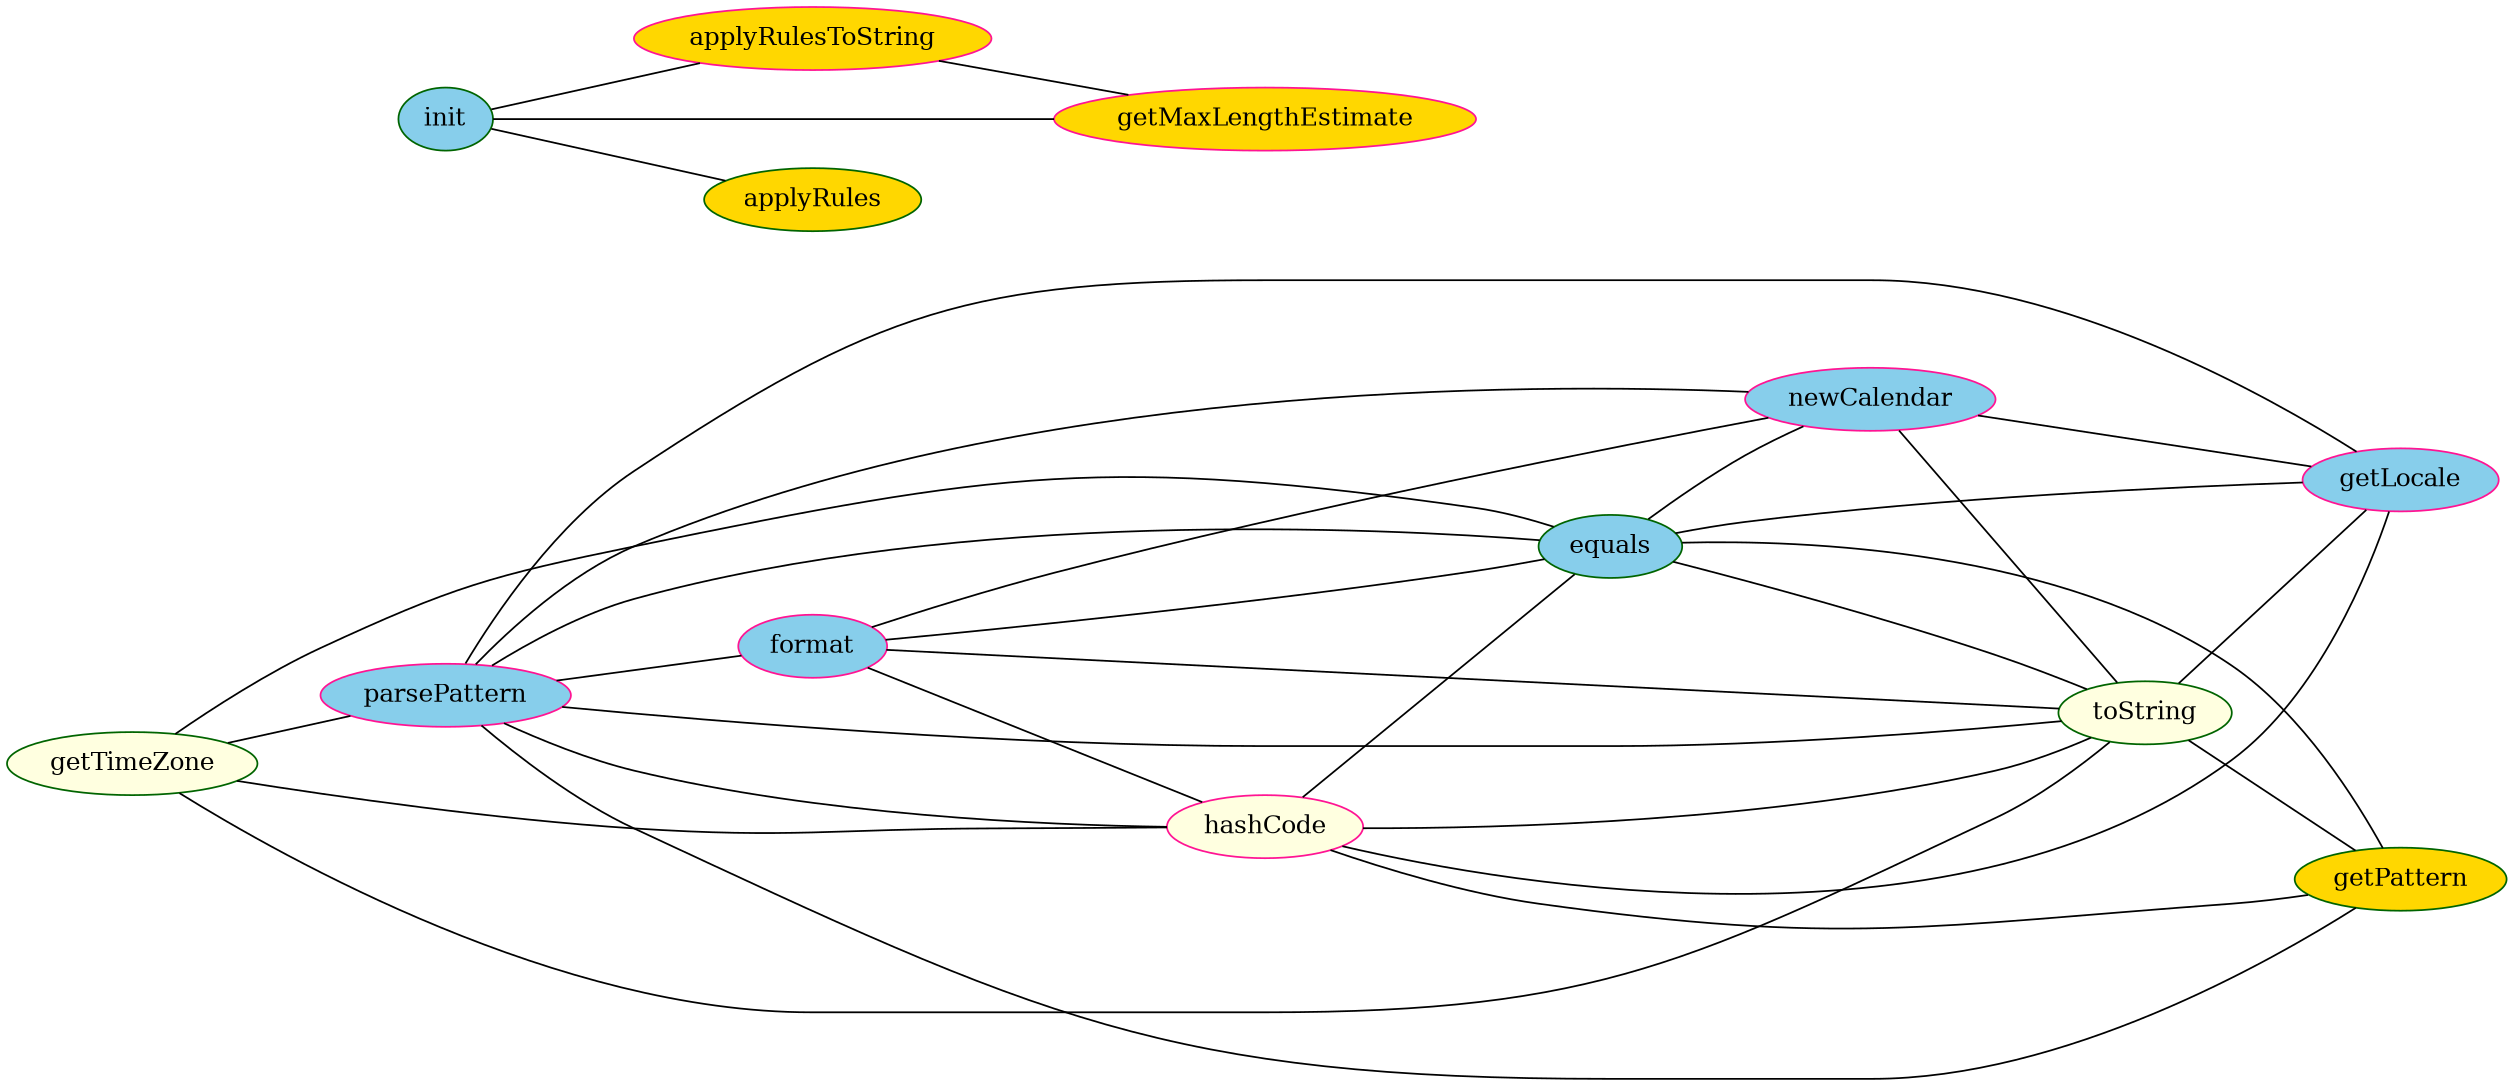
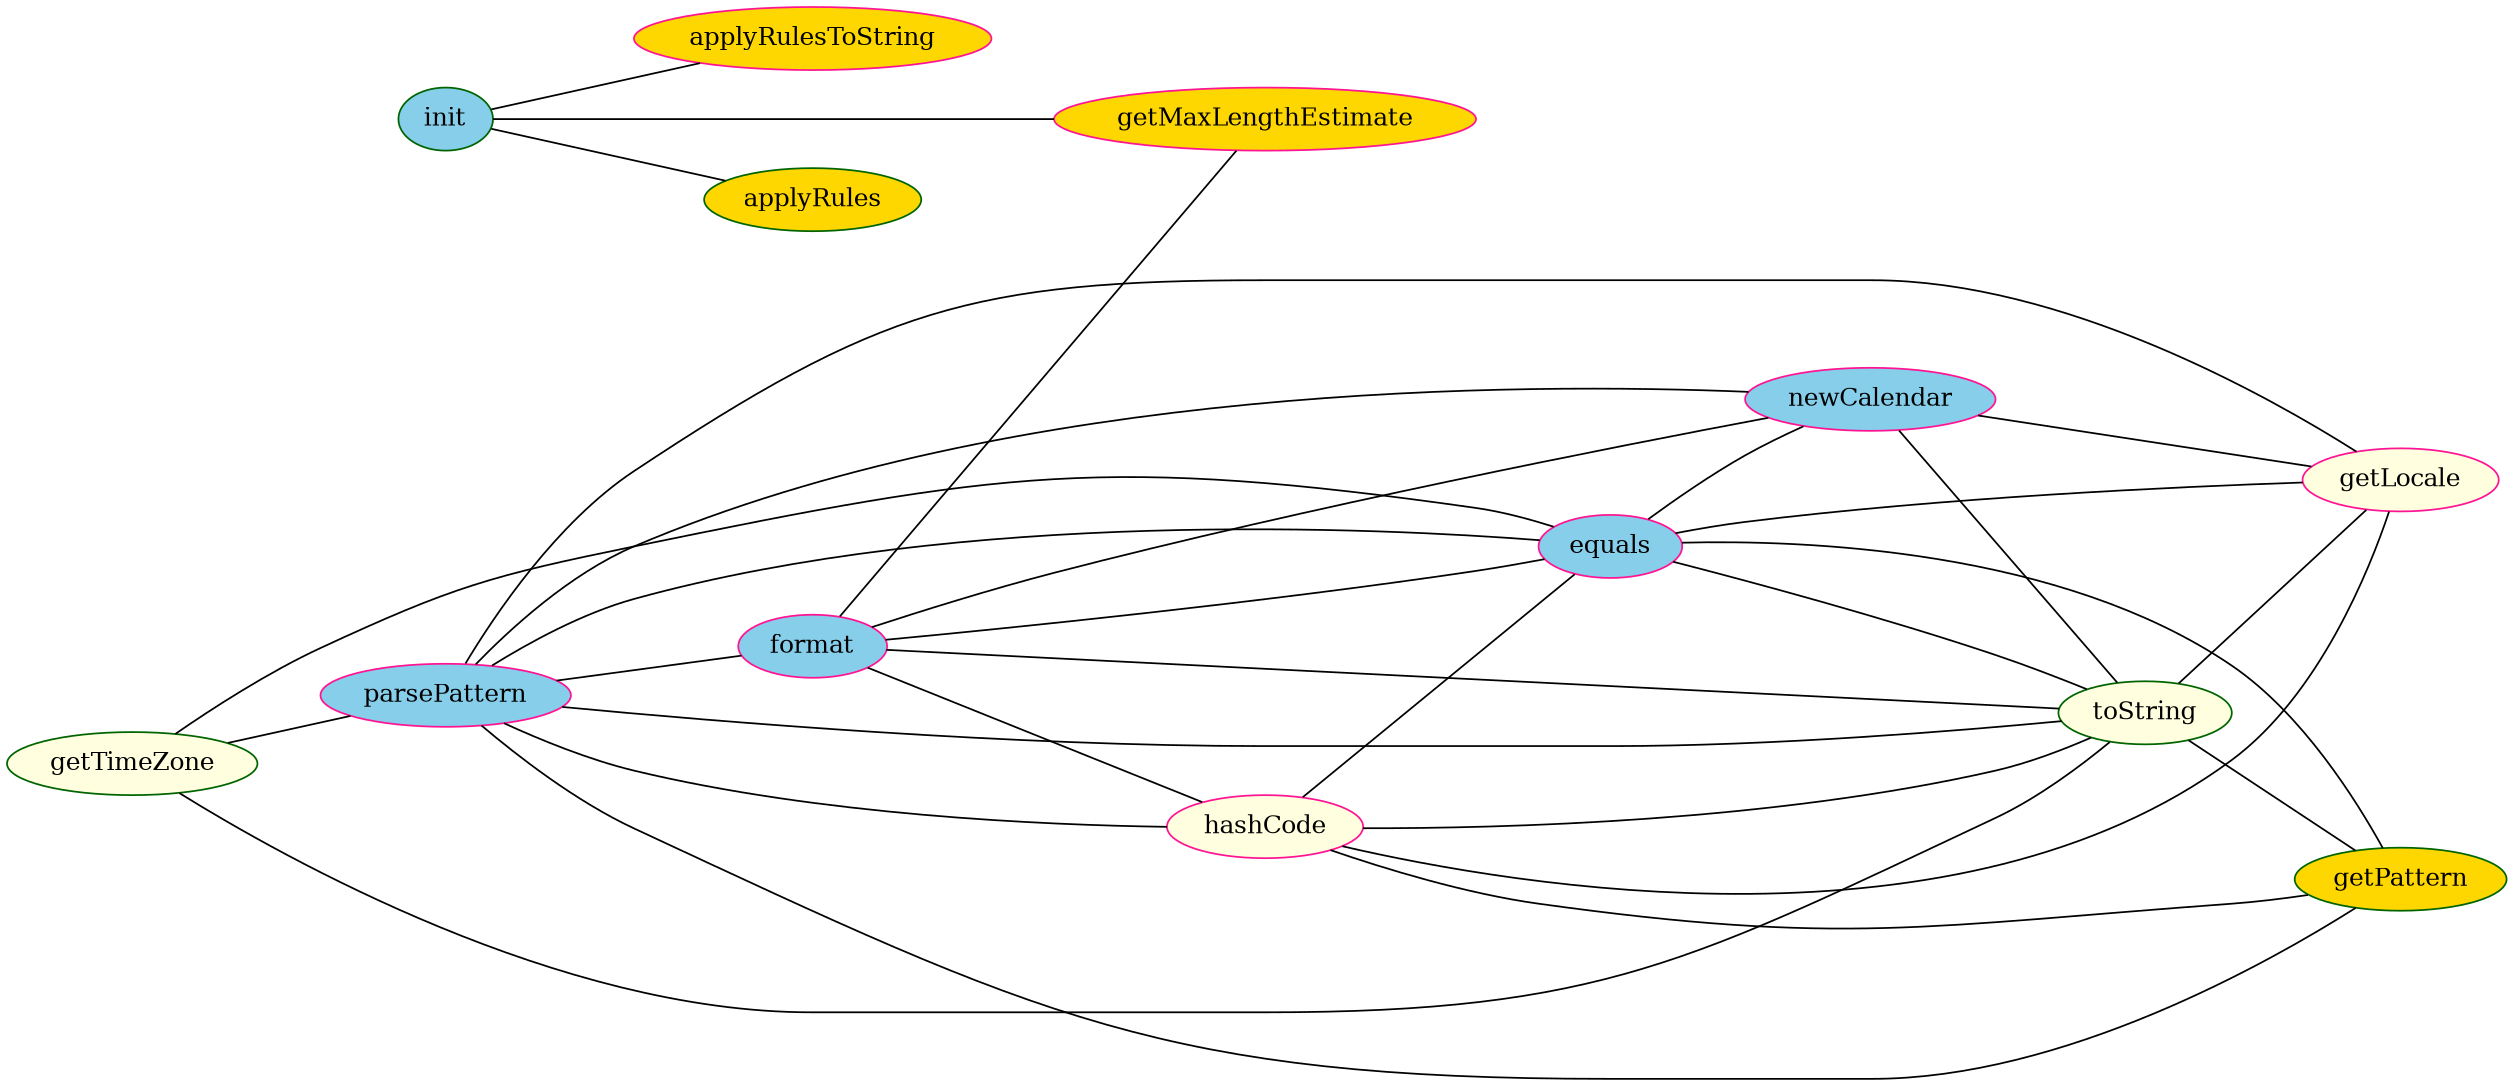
edge "applyRulesToString" -- "getMaxLengthEstimate": now "format" -- "getMaxLengthEstimate"
node "getLocale": fillcolor skyblue -> lightyellow
node "equals": color darkgreen -> deeppink
edge "getTimeZone" -- "hashCode": removed
